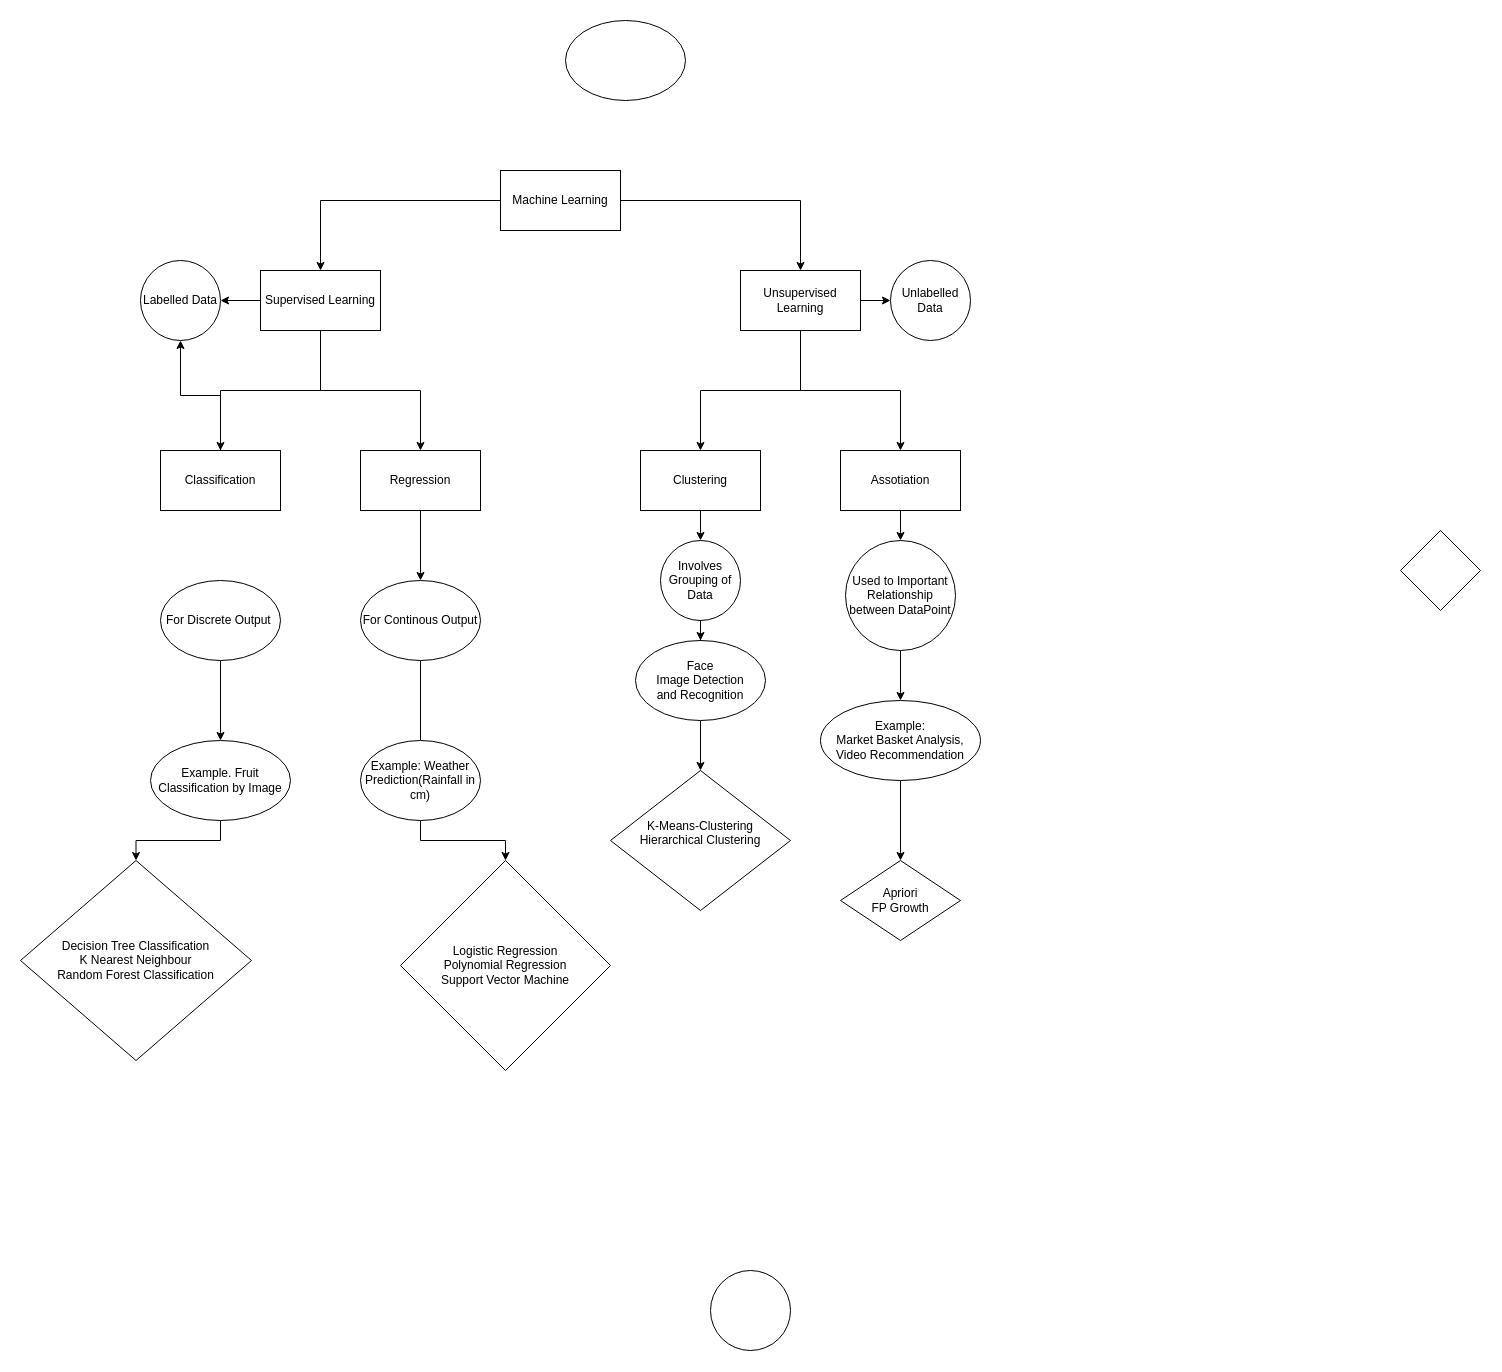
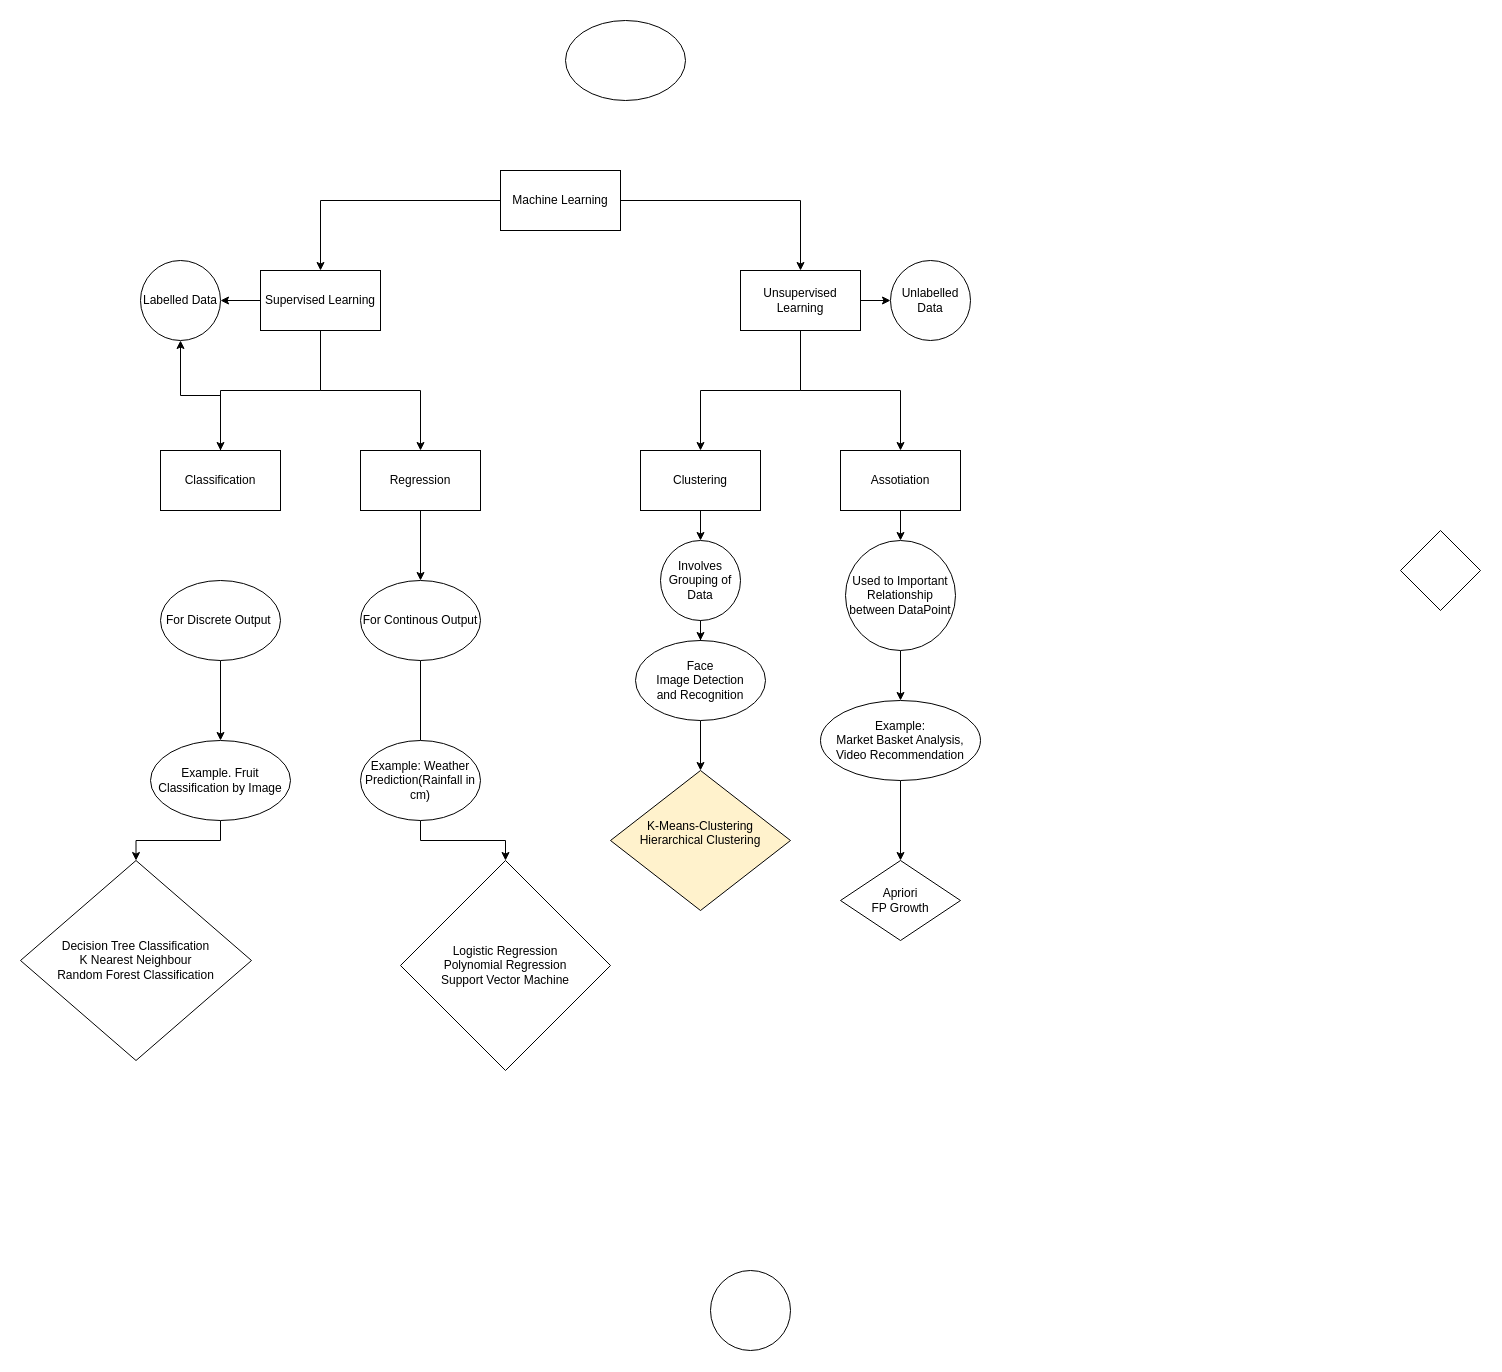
node "K-Means-Clustering Hierarchical Clustering": fillcolor #ffffff -> #fff2cc
